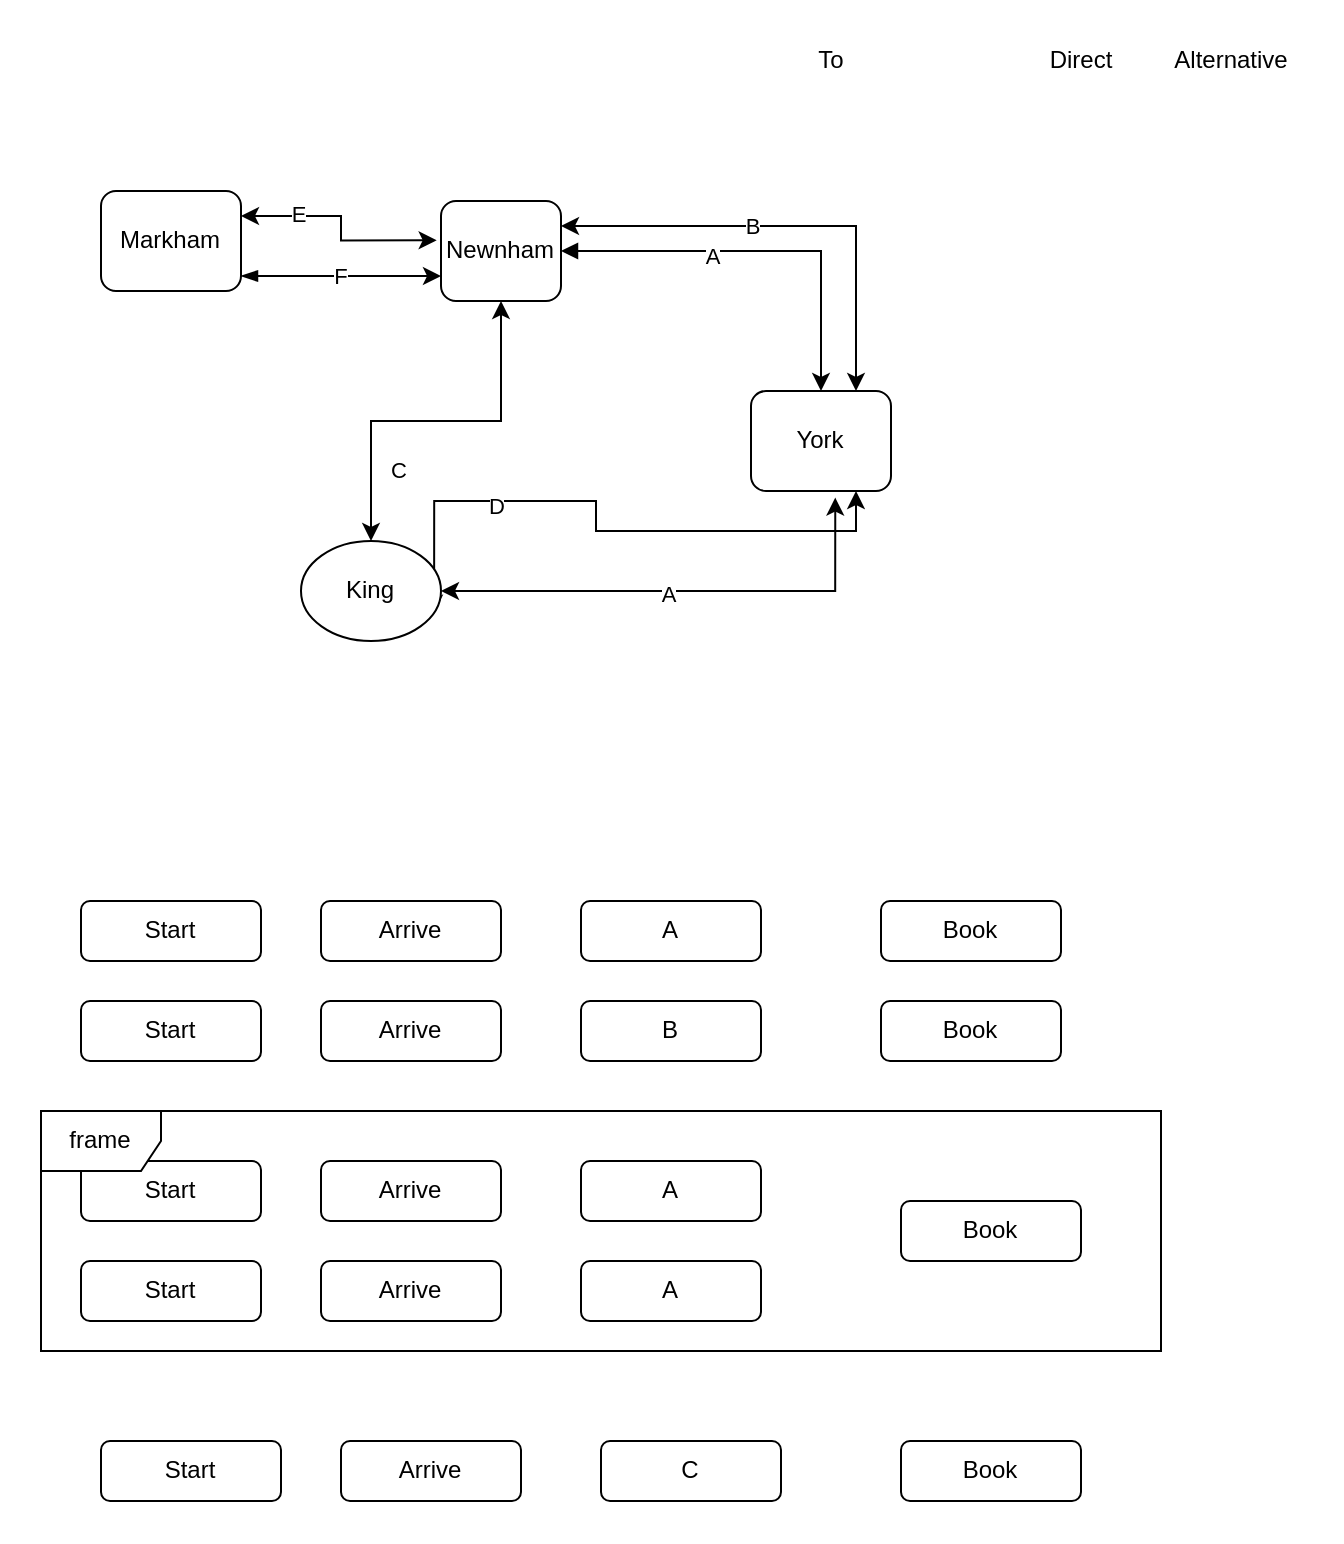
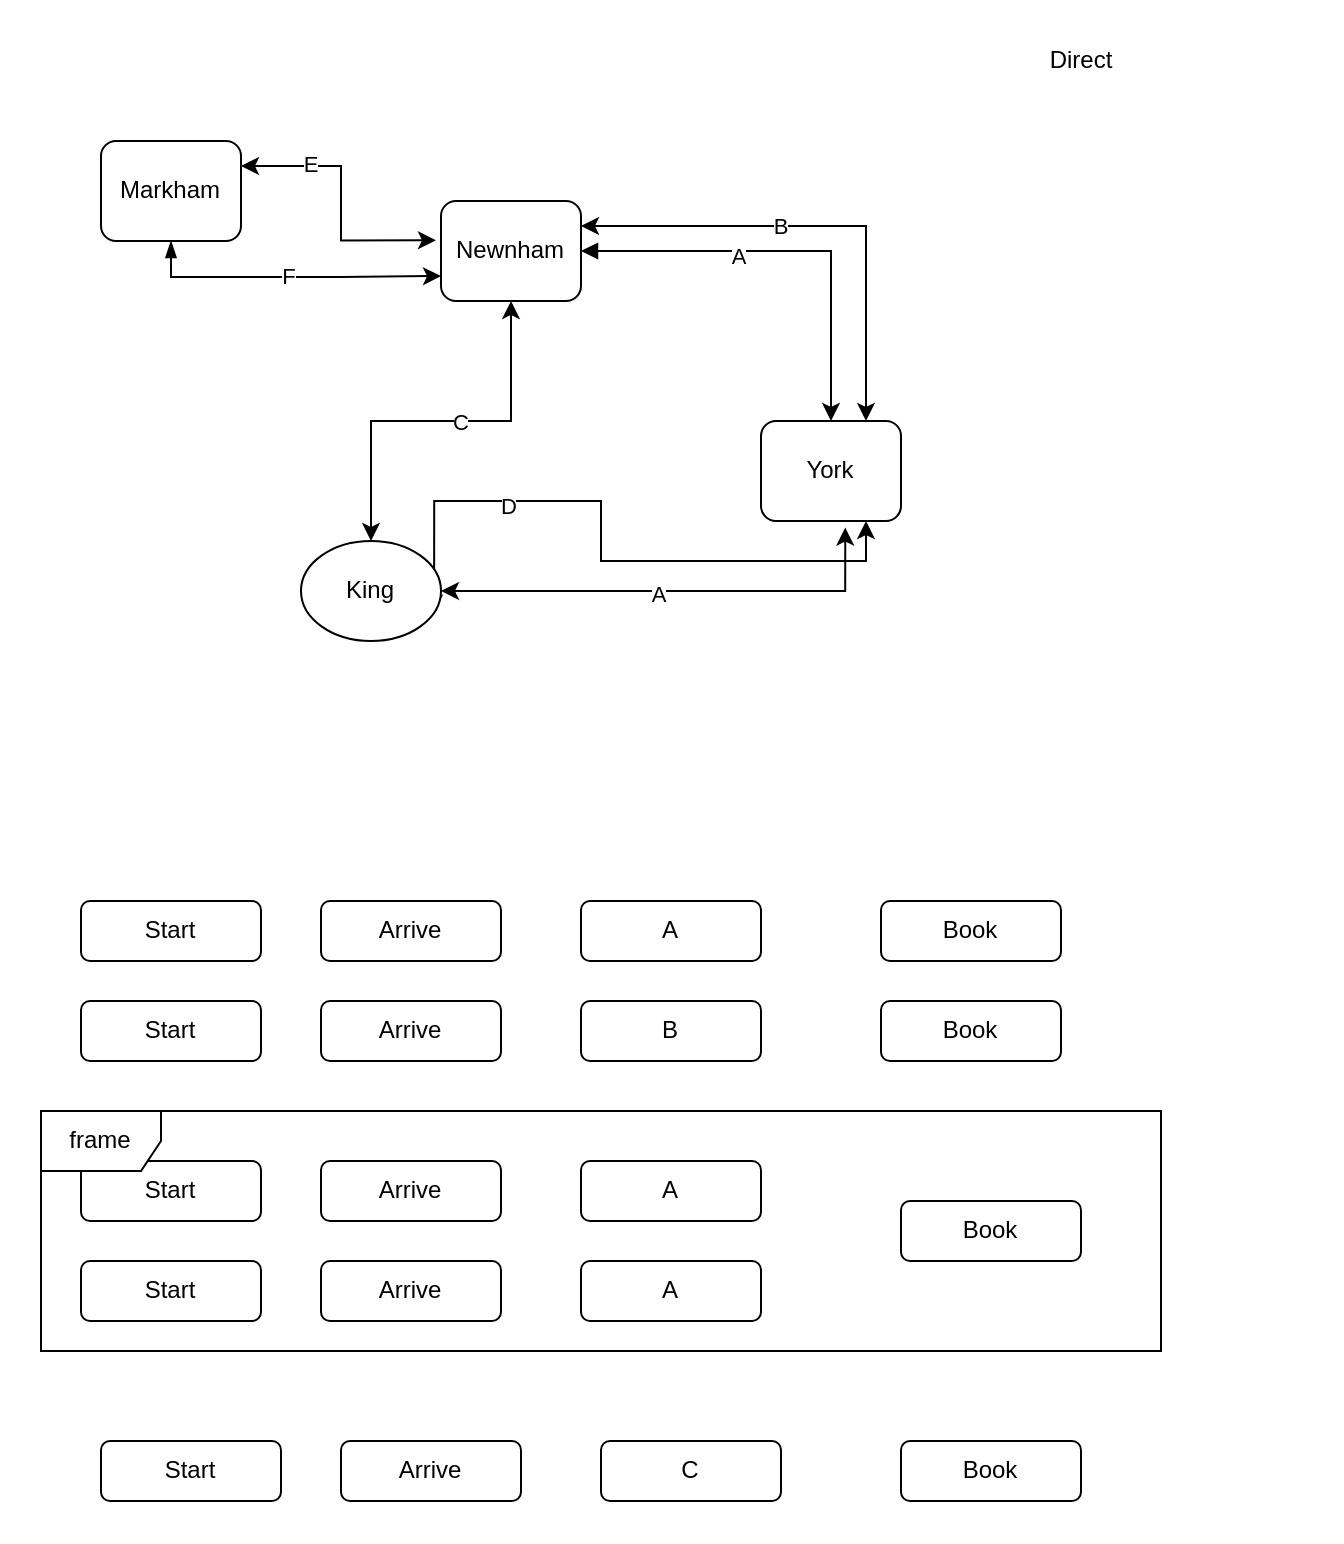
node "To": removed
node "Alternative": removed
node "Markham": moved (171, 241) -> (171, 191)
node "Newnham": size 120x100 -> 140x100
node "York": moved (821, 441) -> (831, 471)
